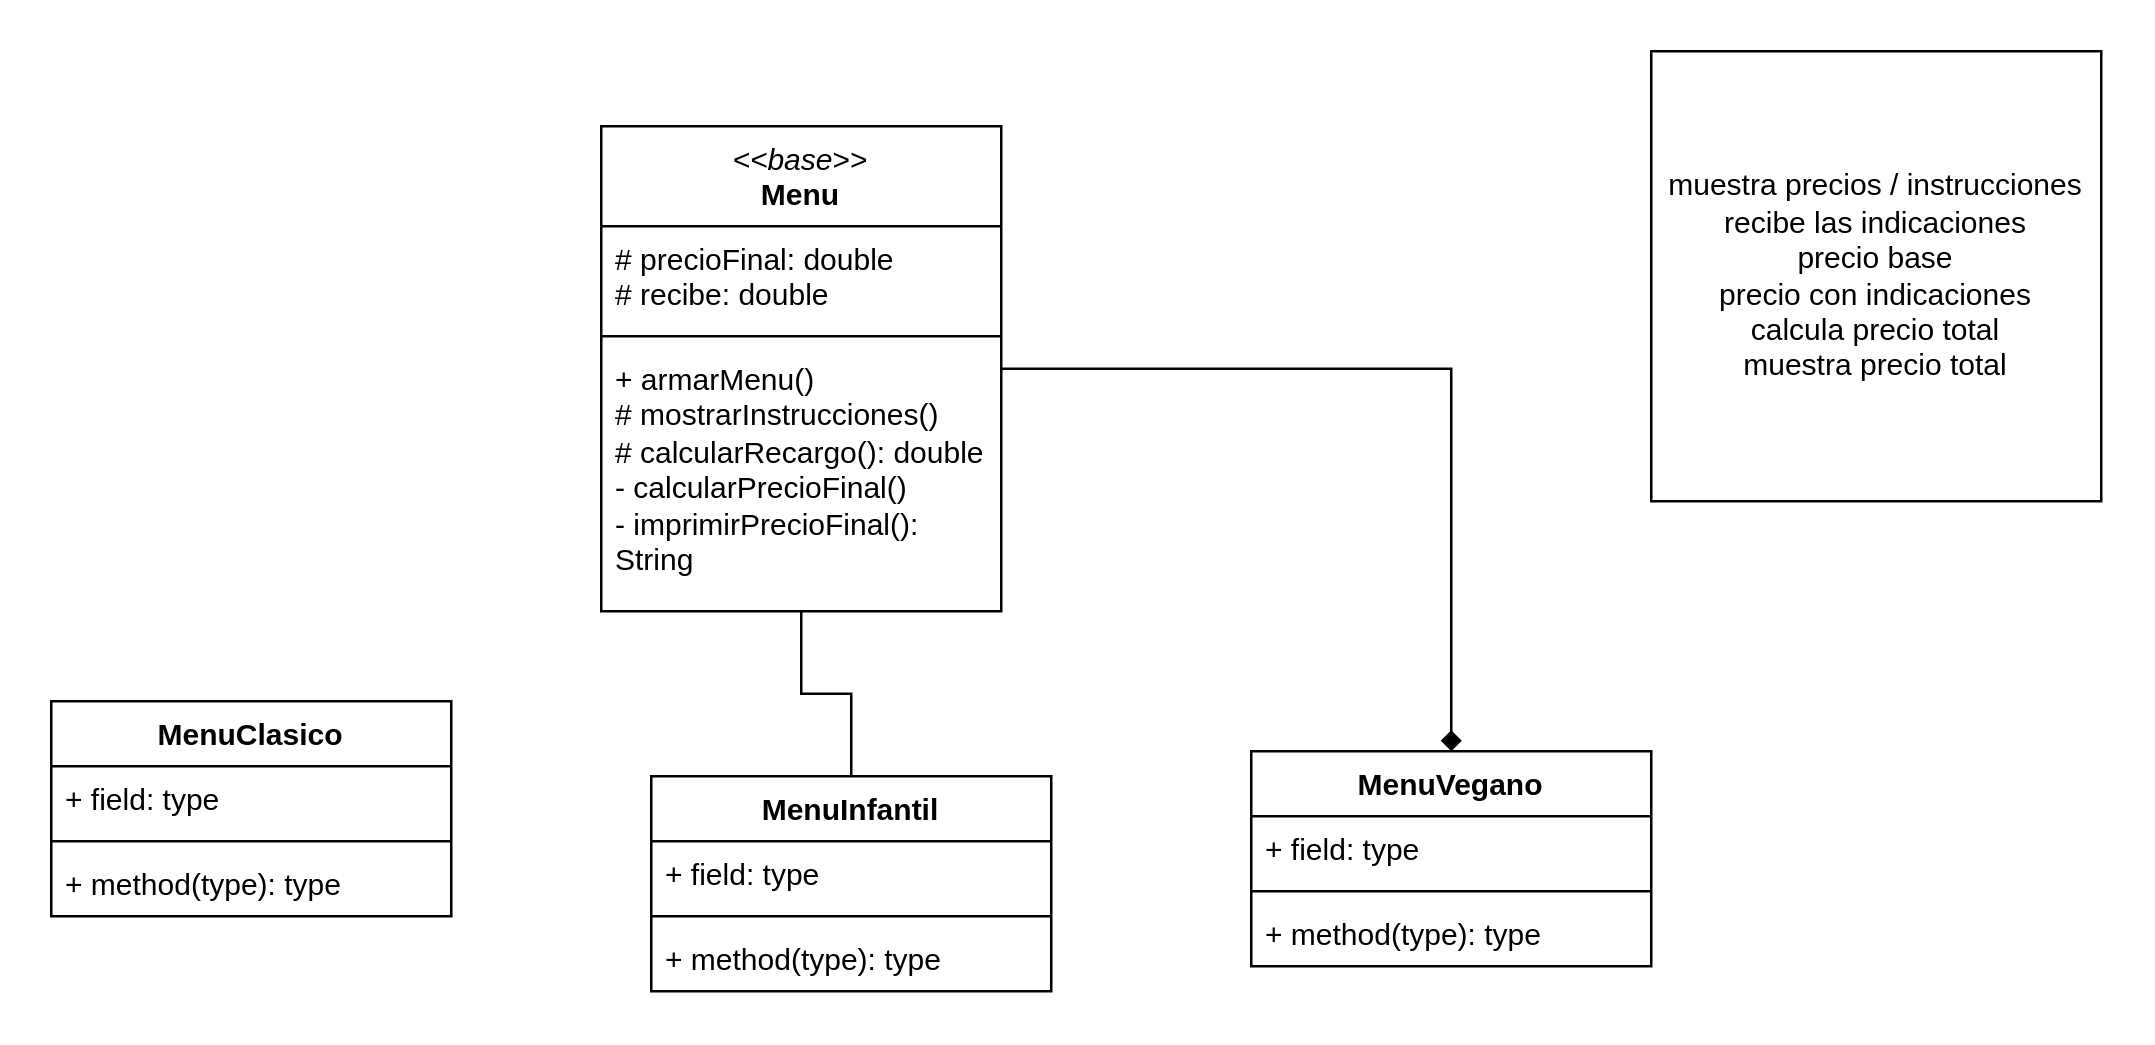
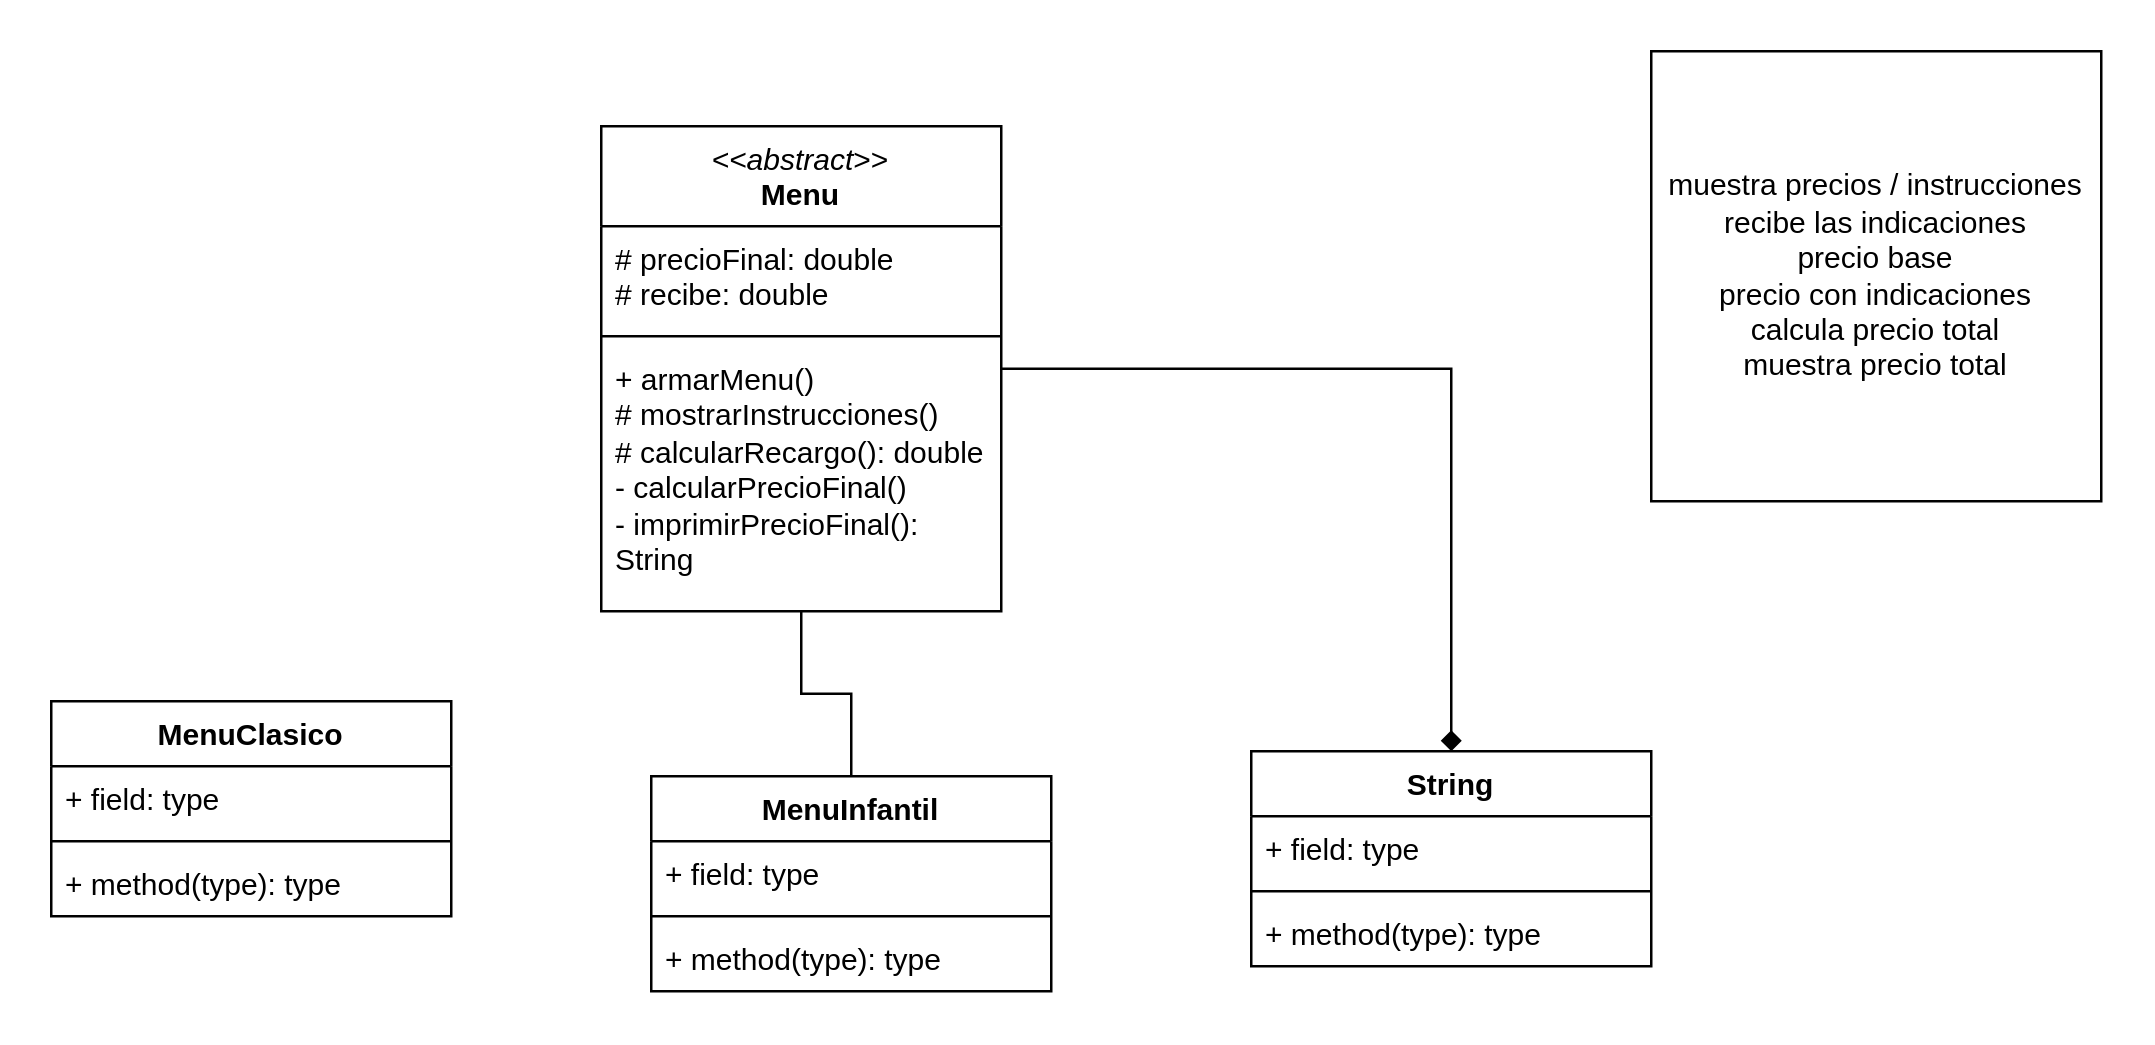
node "<<base>> Menu": label "<<base>> Menu" -> "<<abstract>> Menu"
node "MenuVegano": label "MenuVegano" -> "String"
